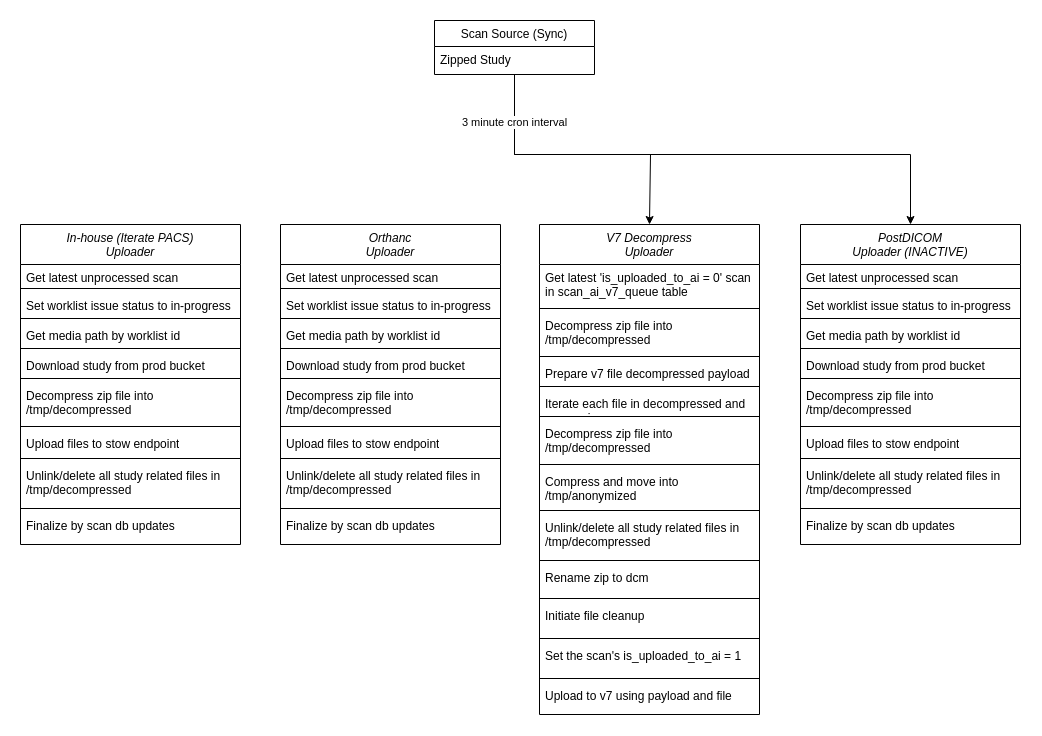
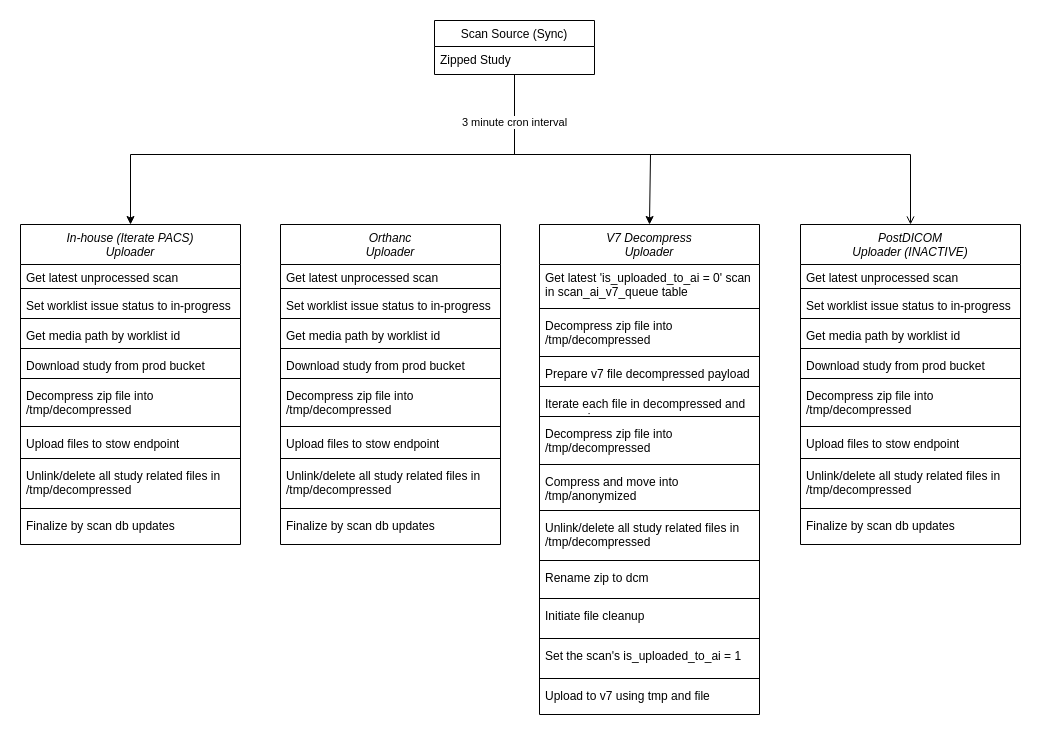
edge "Scan Source (Sync)" -> "In-house (Iterate PACS) Uploader": added
edge "Scan Source (Sync)" -> "PostDICOM Uploader (INACTIVE)": arrowhead classic -> open
node "Upload to v7 using payload and file": label "Upload to v7 using payload and file" -> "Upload to v7 using tmp and file"
